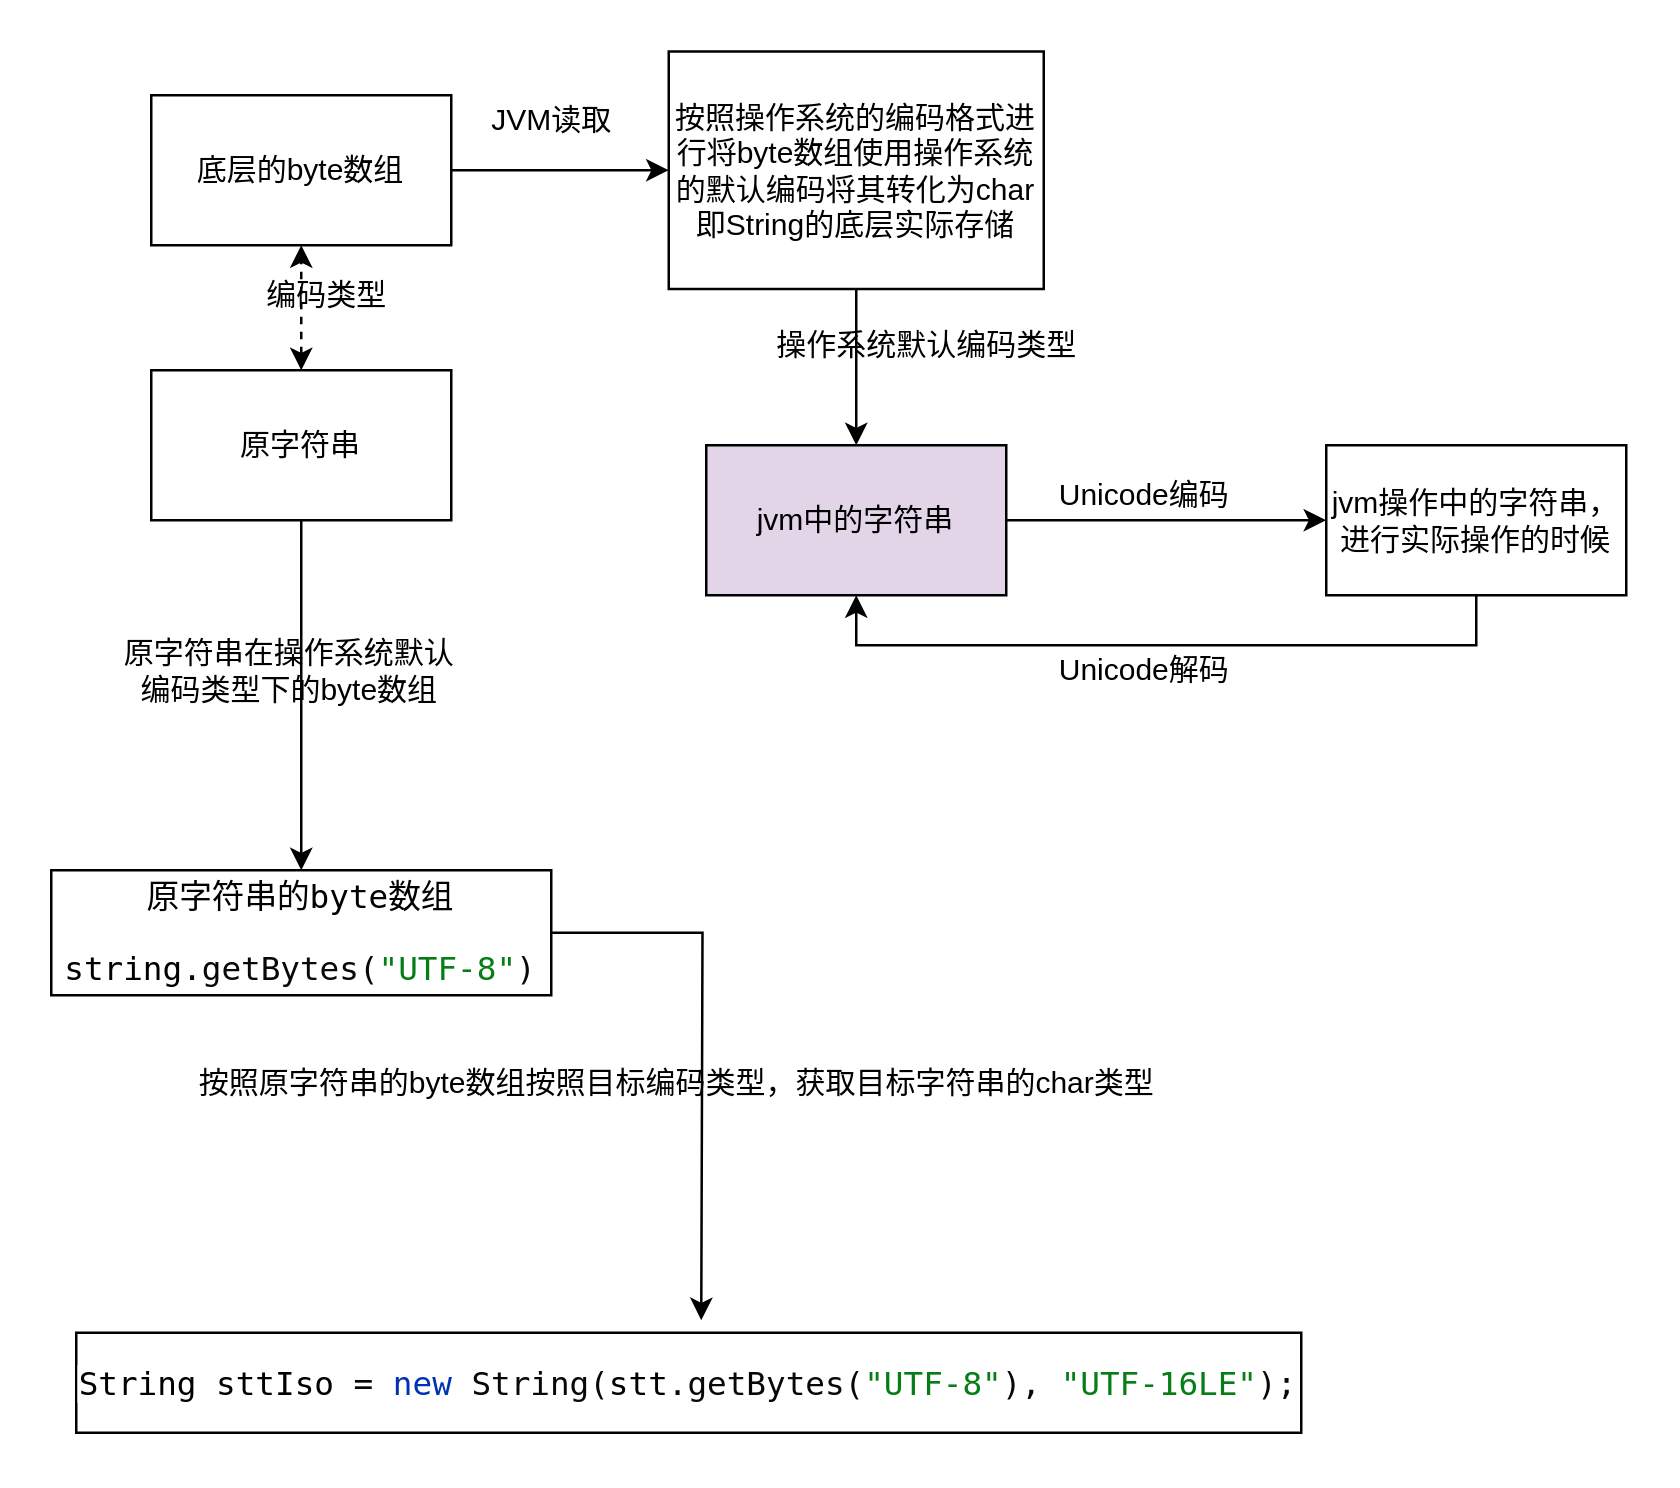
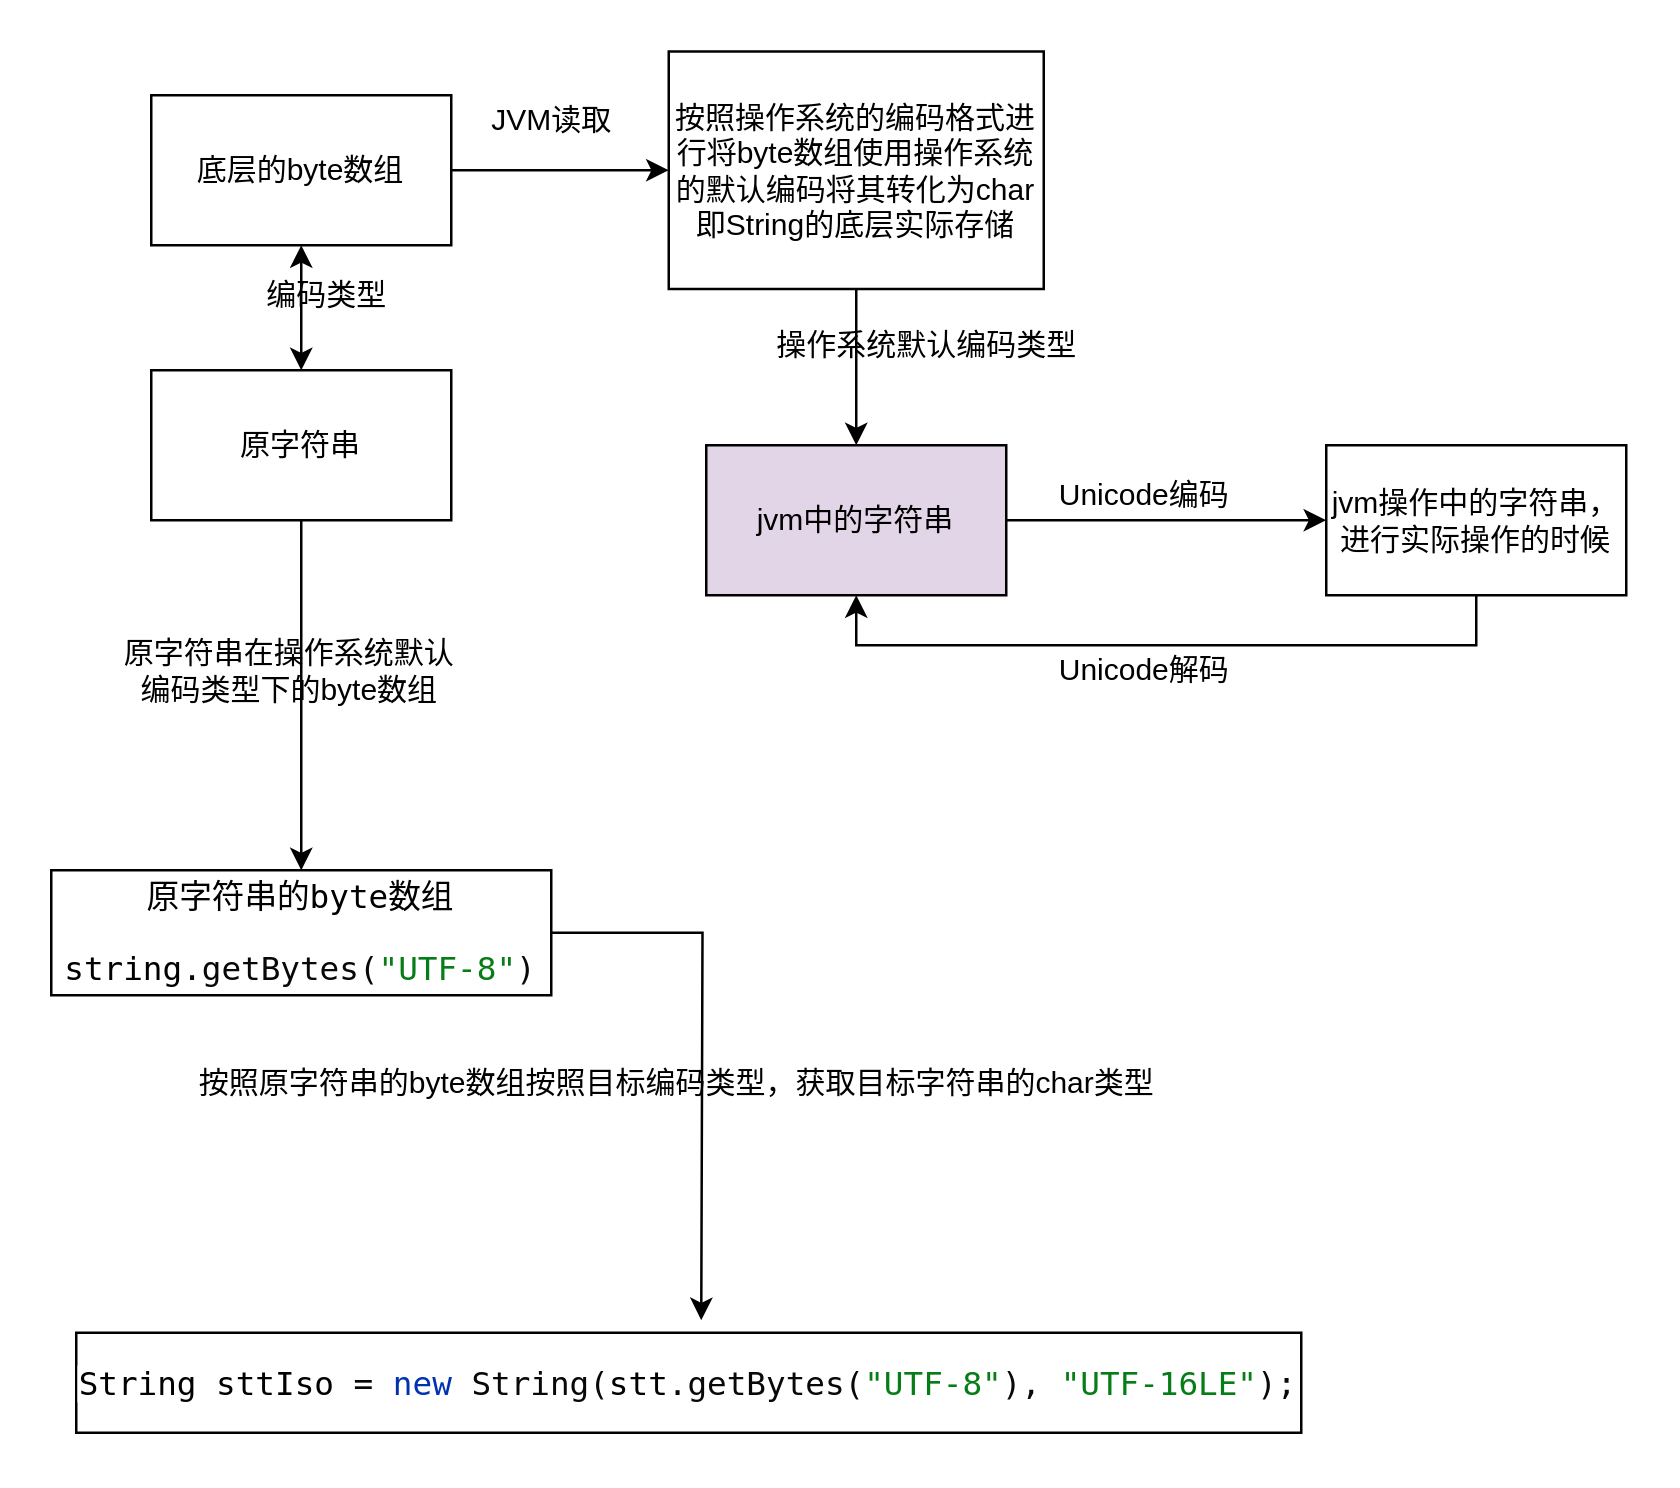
edge "底层的byte数组" -- "原字符串": style dashed -> solid
